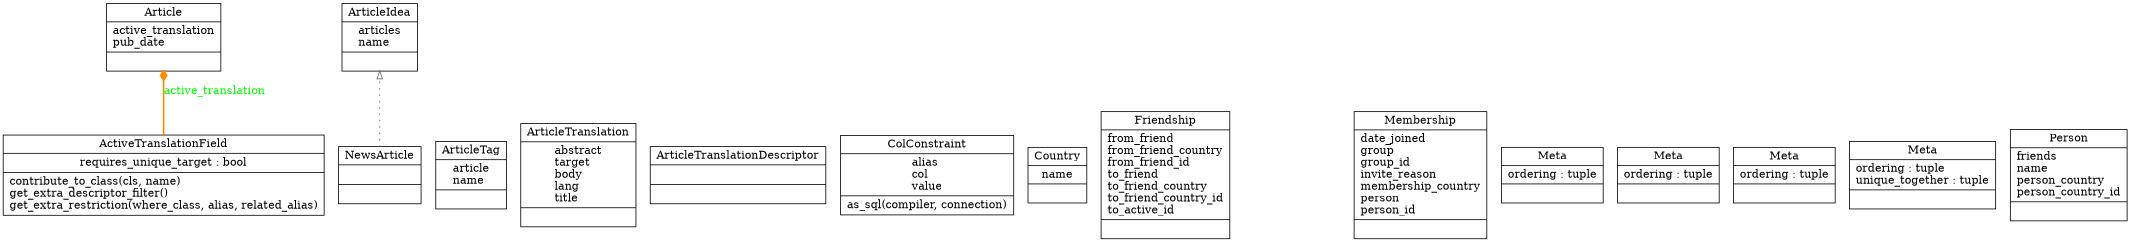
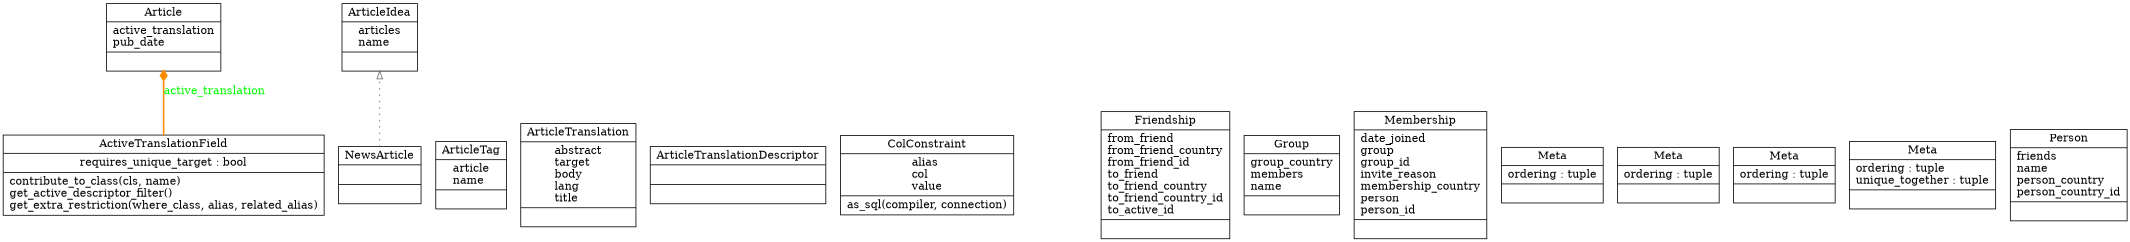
node "Country": removed
node "Group": added
node "ActiveTranslationField": text "get_extra_descriptor_filter()" -> "get_active_descriptor_filter()"
